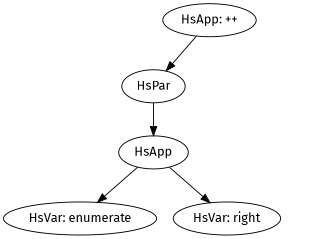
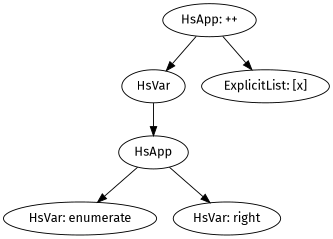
node "HsPar": label "HsPar" -> "HsVar"
node "ExplicitList: [x]": added
